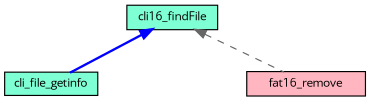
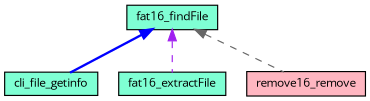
node "cli16_findFile": label "cli16_findFile" -> "fat16_findFile"
node "fat16_extractFile": added
node "fat16_remove": label "fat16_remove" -> "remove16_remove"
